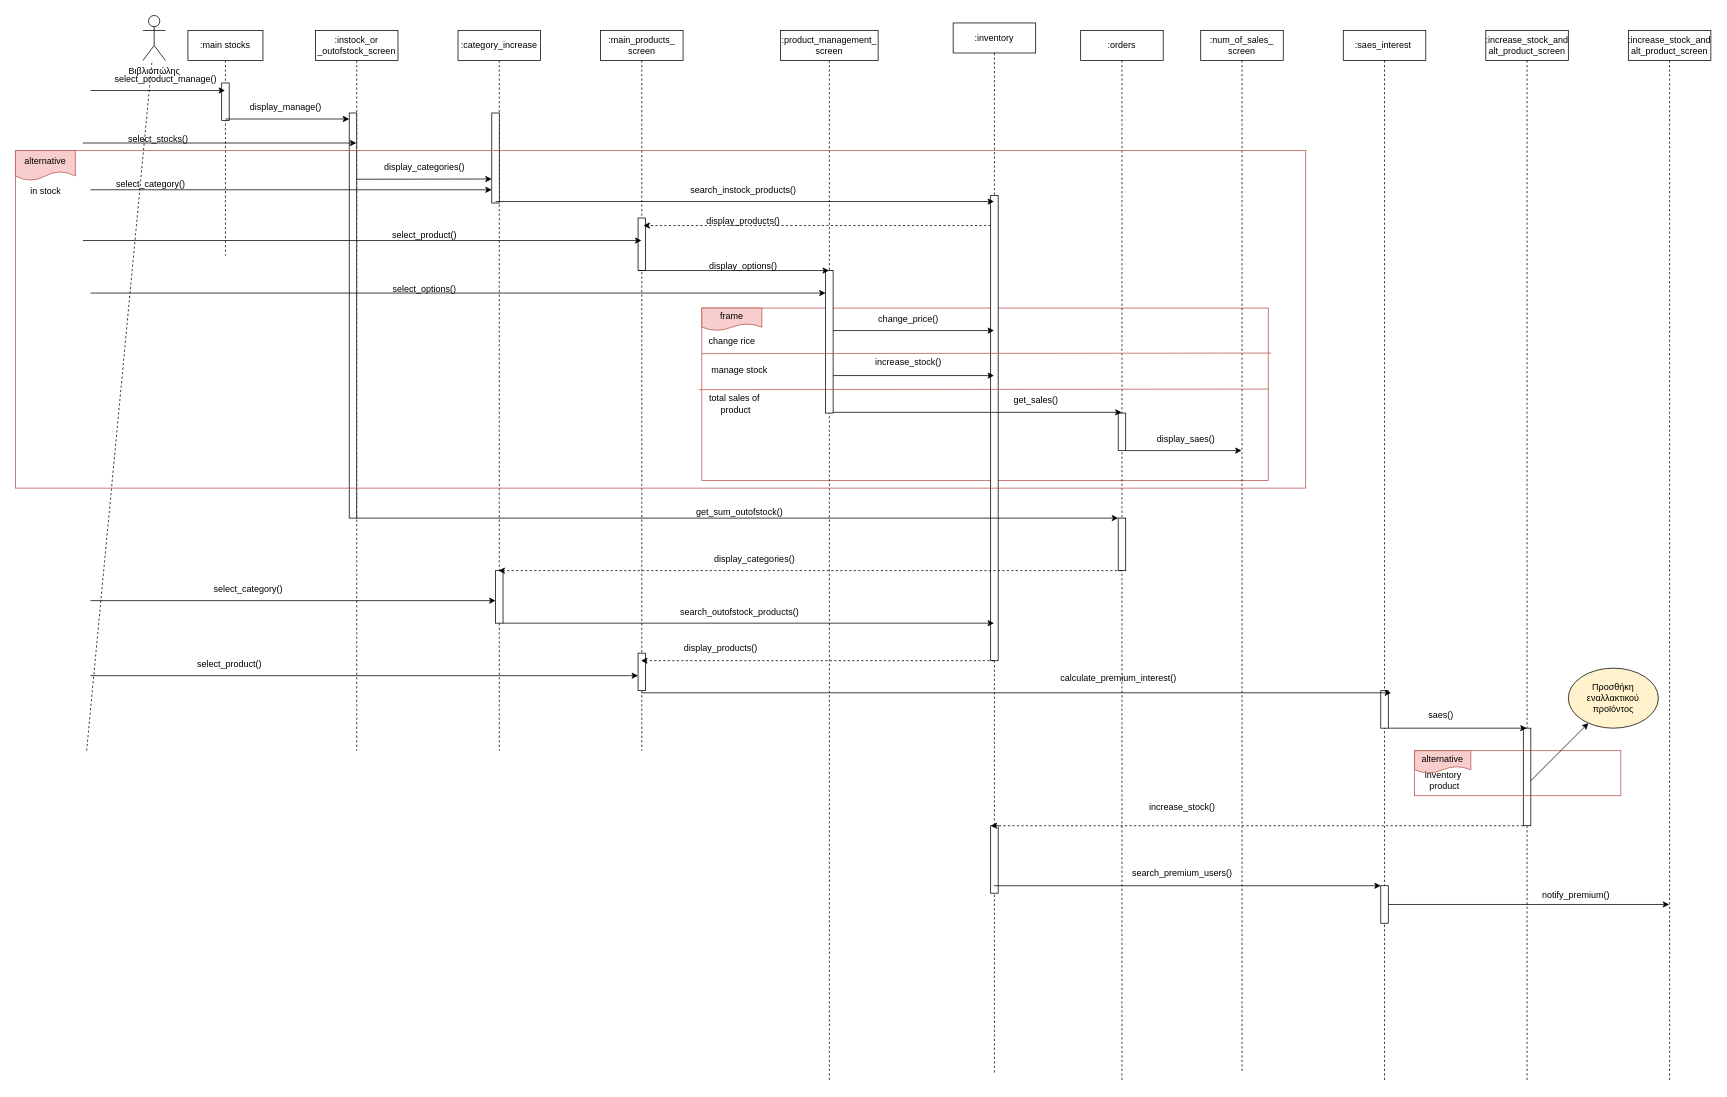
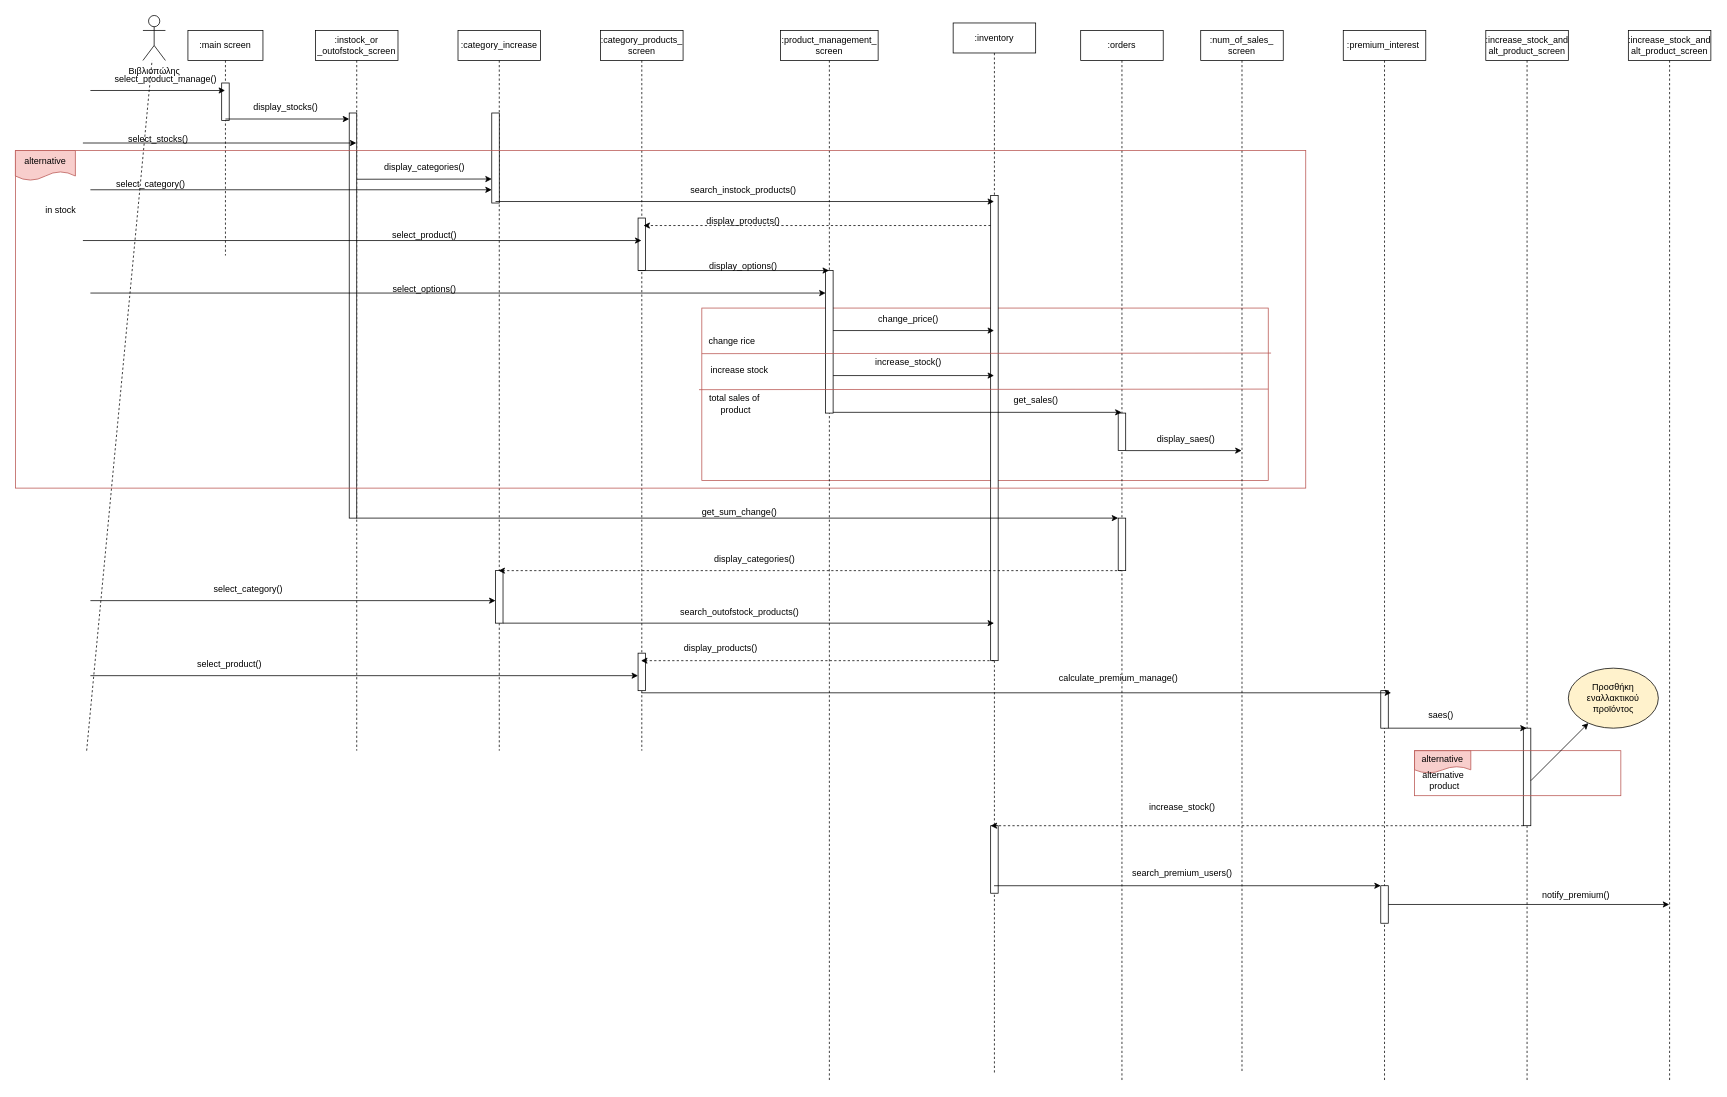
node ":main stocks": label ":main stocks" -> ":main screen"
node ":main_products_ screen": label ":main_products_ screen" -> ":category_products_ screen"
node ":saes_interest": label ":saes_interest" -> ":premium_interest"
node "display_manage()": label "display_manage()" -> "display_stocks()"
node "in stock": moved (45, 192) -> (60, 210)
node "frame": removed
node "manage stock": label "manage stock" -> "increase stock"
node "get_sum_outofstock()": label "get_sum_outofstock()" -> "get_sum_change()"
node "calculate_premium_interest()": label "calculate_premium_interest()" -> "calculate_premium_manage()"
node "inventory product": label "inventory product" -> "alternative product"
